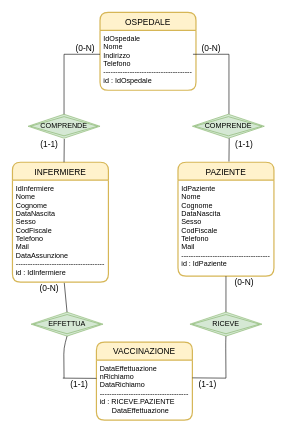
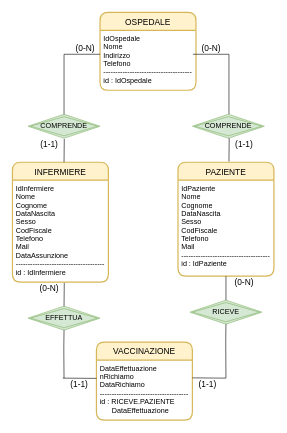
node "EFFETTUA": moved (67, 324) -> (64, 318)
node "RICEVE": moved (226, 324) -> (226, 312)
